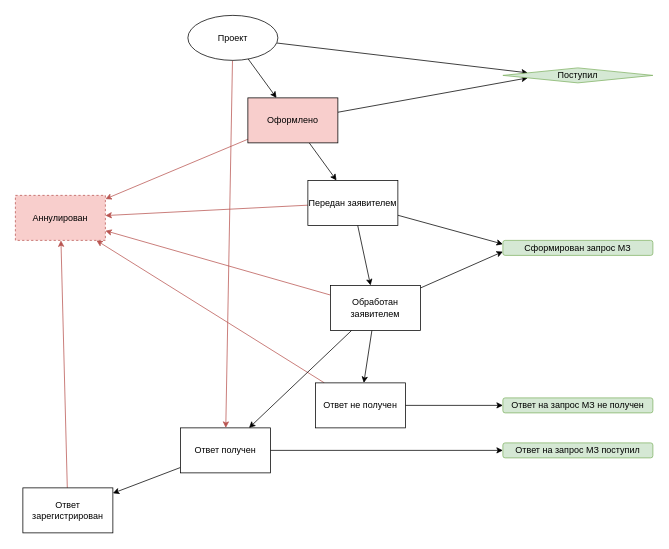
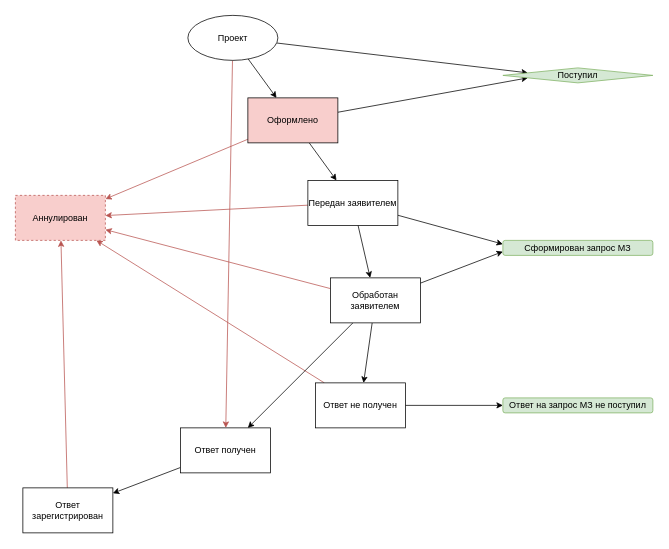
node "Обработан заявителем": moved (375, 308) -> (375, 300)
node "Ответ на запрос МЗ не получен": label "Ответ на запрос МЗ не получен" -> "Ответ на запрос МЗ не поступил"
edge "Ответ получен" -> "Ответ на запрос МЗ поступил": removed
node "Ответ на запрос МЗ поступил": removed
